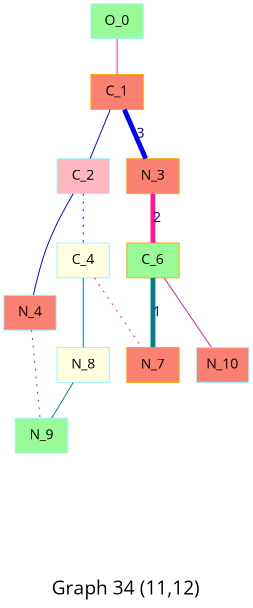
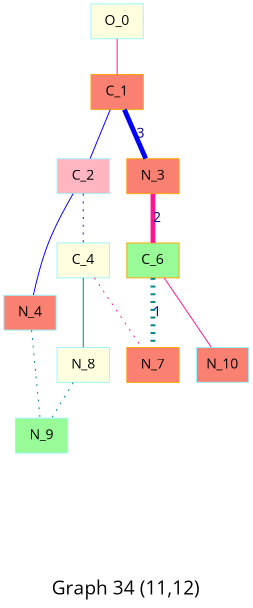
node "O_0": fillcolor palegreen -> lightyellow
edge "C_6" -- "N_7": style solid -> dotted
edge "N_8" -- "N_9": style solid -> dotted
